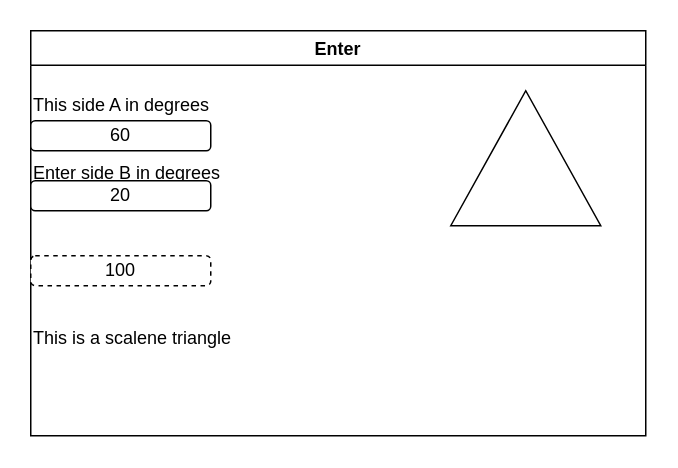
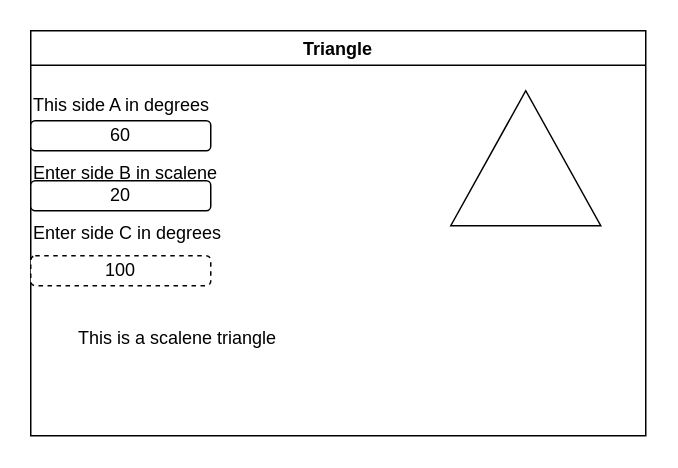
node "Enter": label "Enter" -> "Triangle"
node "Enter side B in degrees": label "Enter side B in degrees" -> "Enter side B in scalene"
node "Enter side C in degrees": added
node "This is a scalene triangle": moved (151, 338) -> (196, 338)
